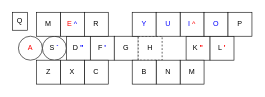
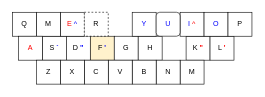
node "Q": size 15x18 -> 24x24
node "R": style solid -> dashed
node "U": shape rectangle -> rounded rectangle
node "A": shape ellipse -> rectangle
node "S `": shape ellipse -> rectangle
node "F '": fillcolor #ffffff -> #fff2cc
node "H": style dashed -> solid
node "V": added
